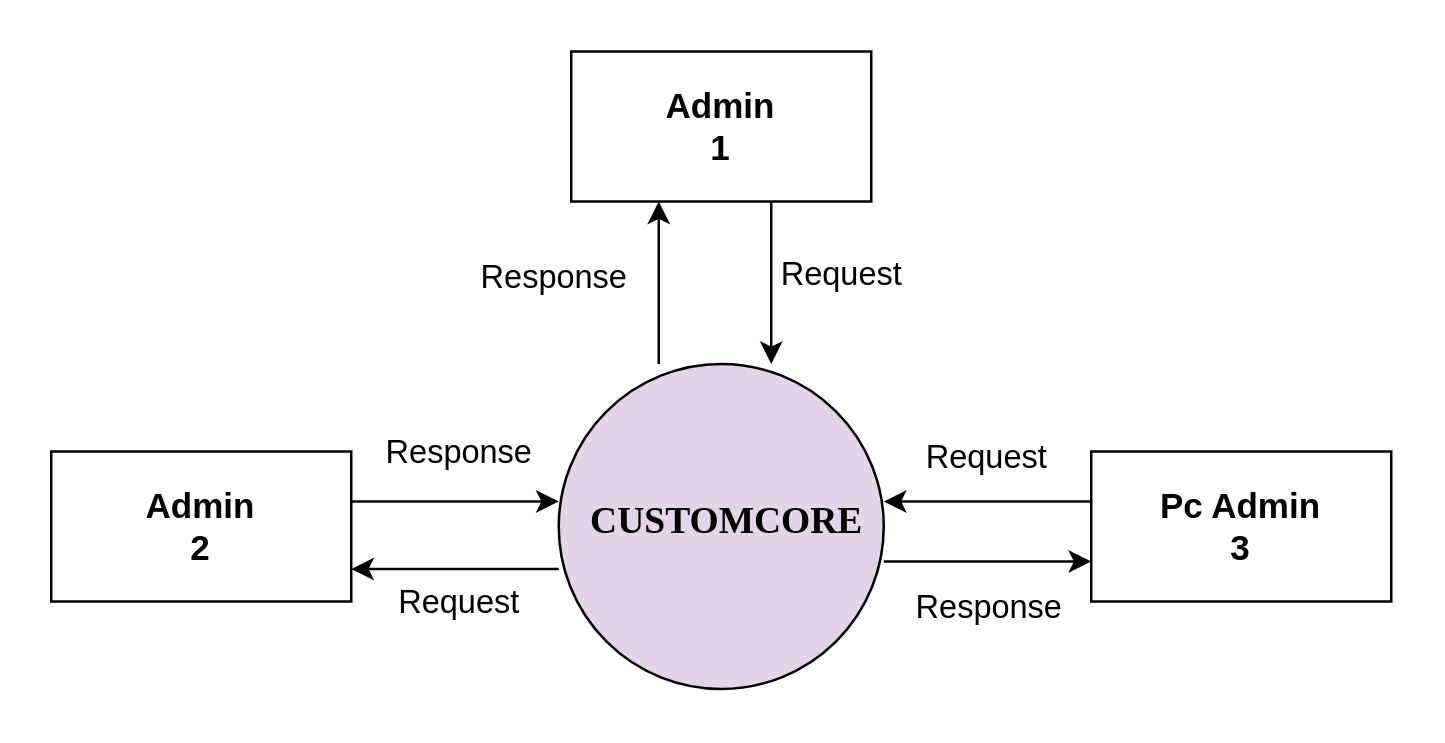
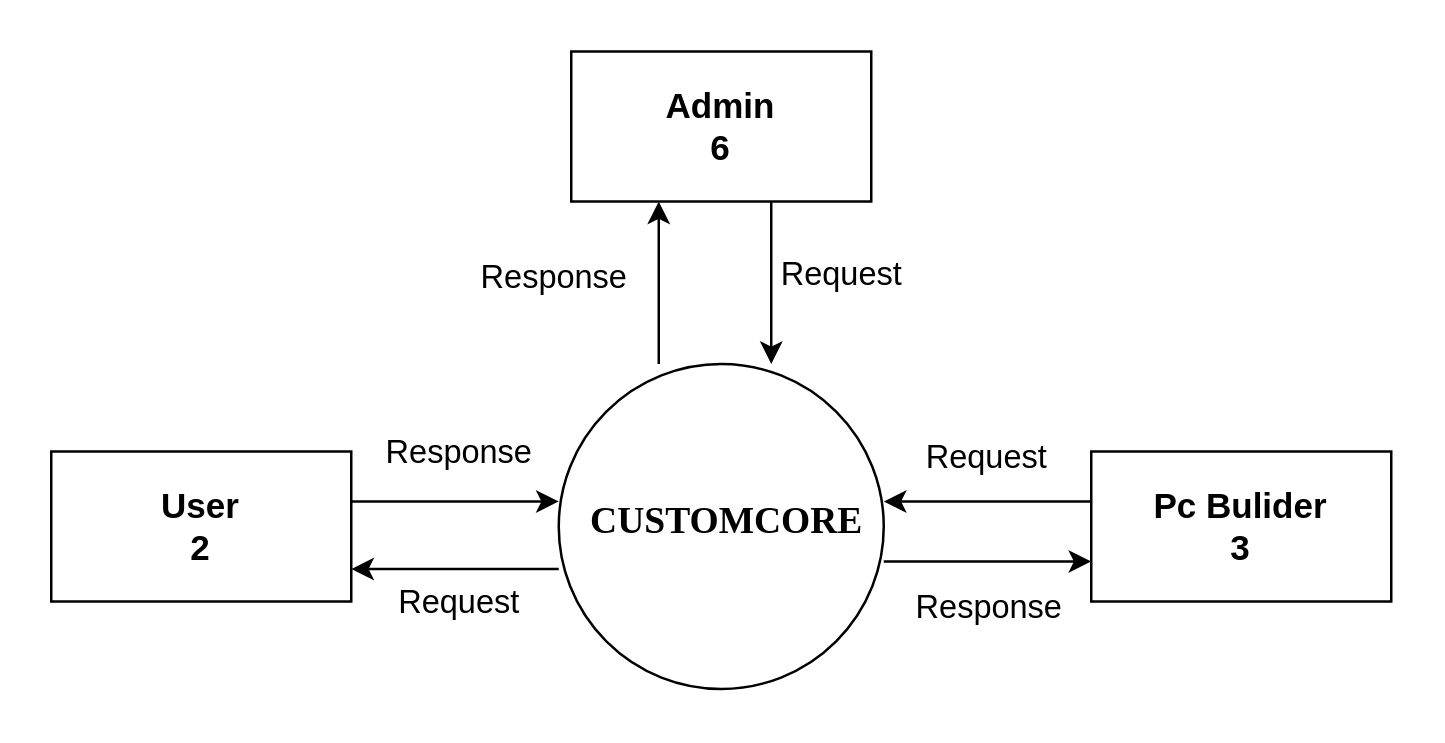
node "Admin 1": label "Admin 1" -> "Admin 6"
node "Admin 2": label "Admin 2" -> "User 2"
node "CUSTOMCORE": fillcolor #e1d5e7 -> #ffffff
node "Pc Admin 3": label "Pc Admin 3" -> "Pc Bulider 3"
